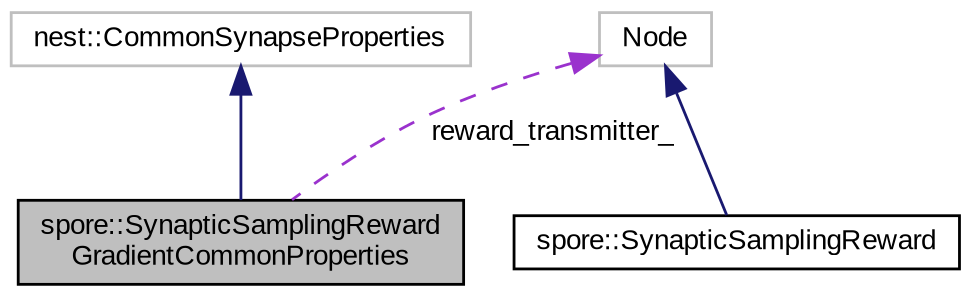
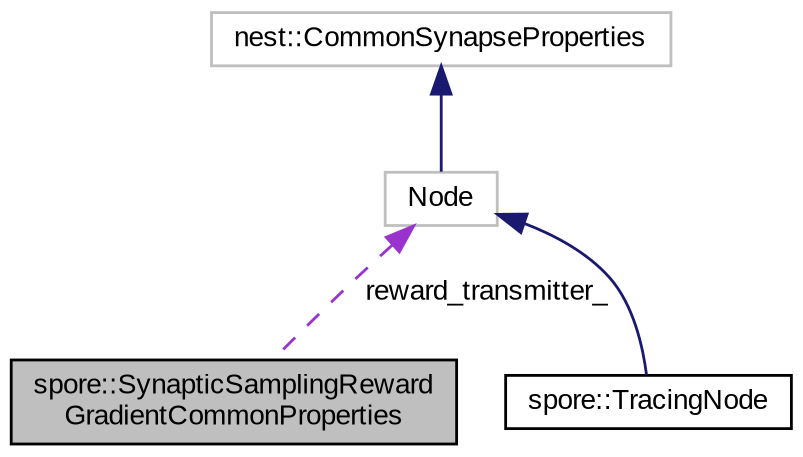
edge "spore::SynapticSamplingReward GradientCommonProperties" -> "nest::CommonSynapseProperties": now "Node" -> "nest::CommonSynapseProperties"
node "spore::SynapticSamplingReward": label "spore::SynapticSamplingReward" -> "spore::TracingNode"
